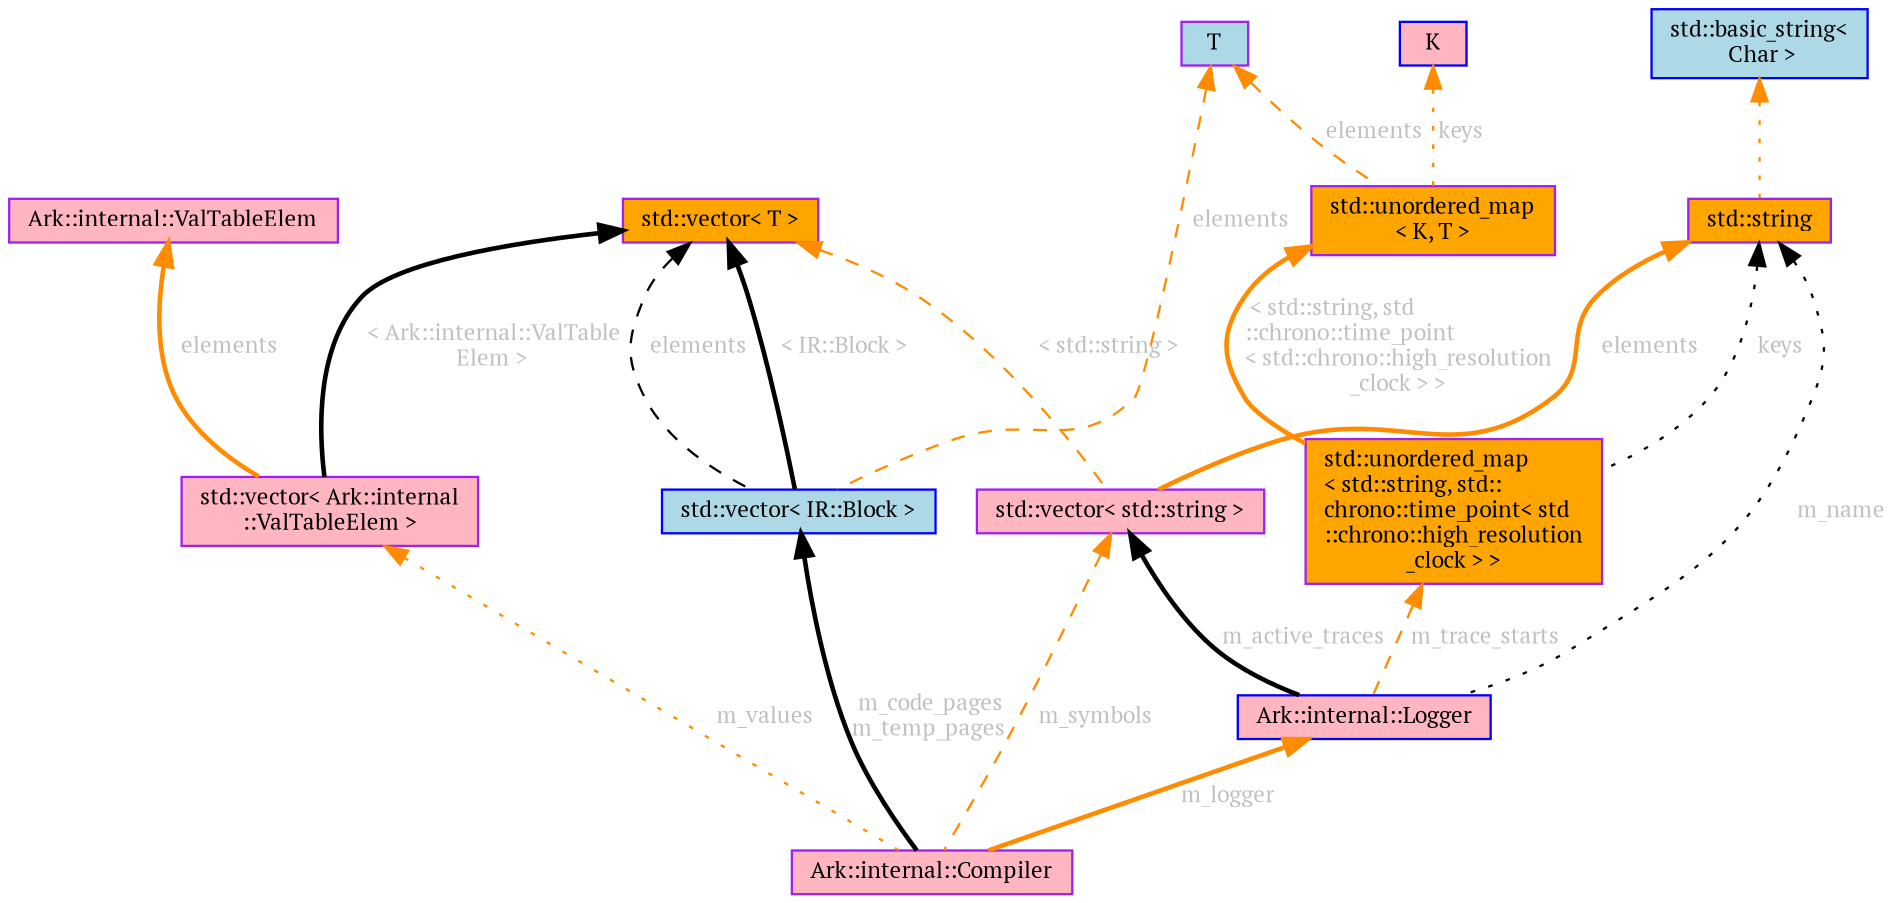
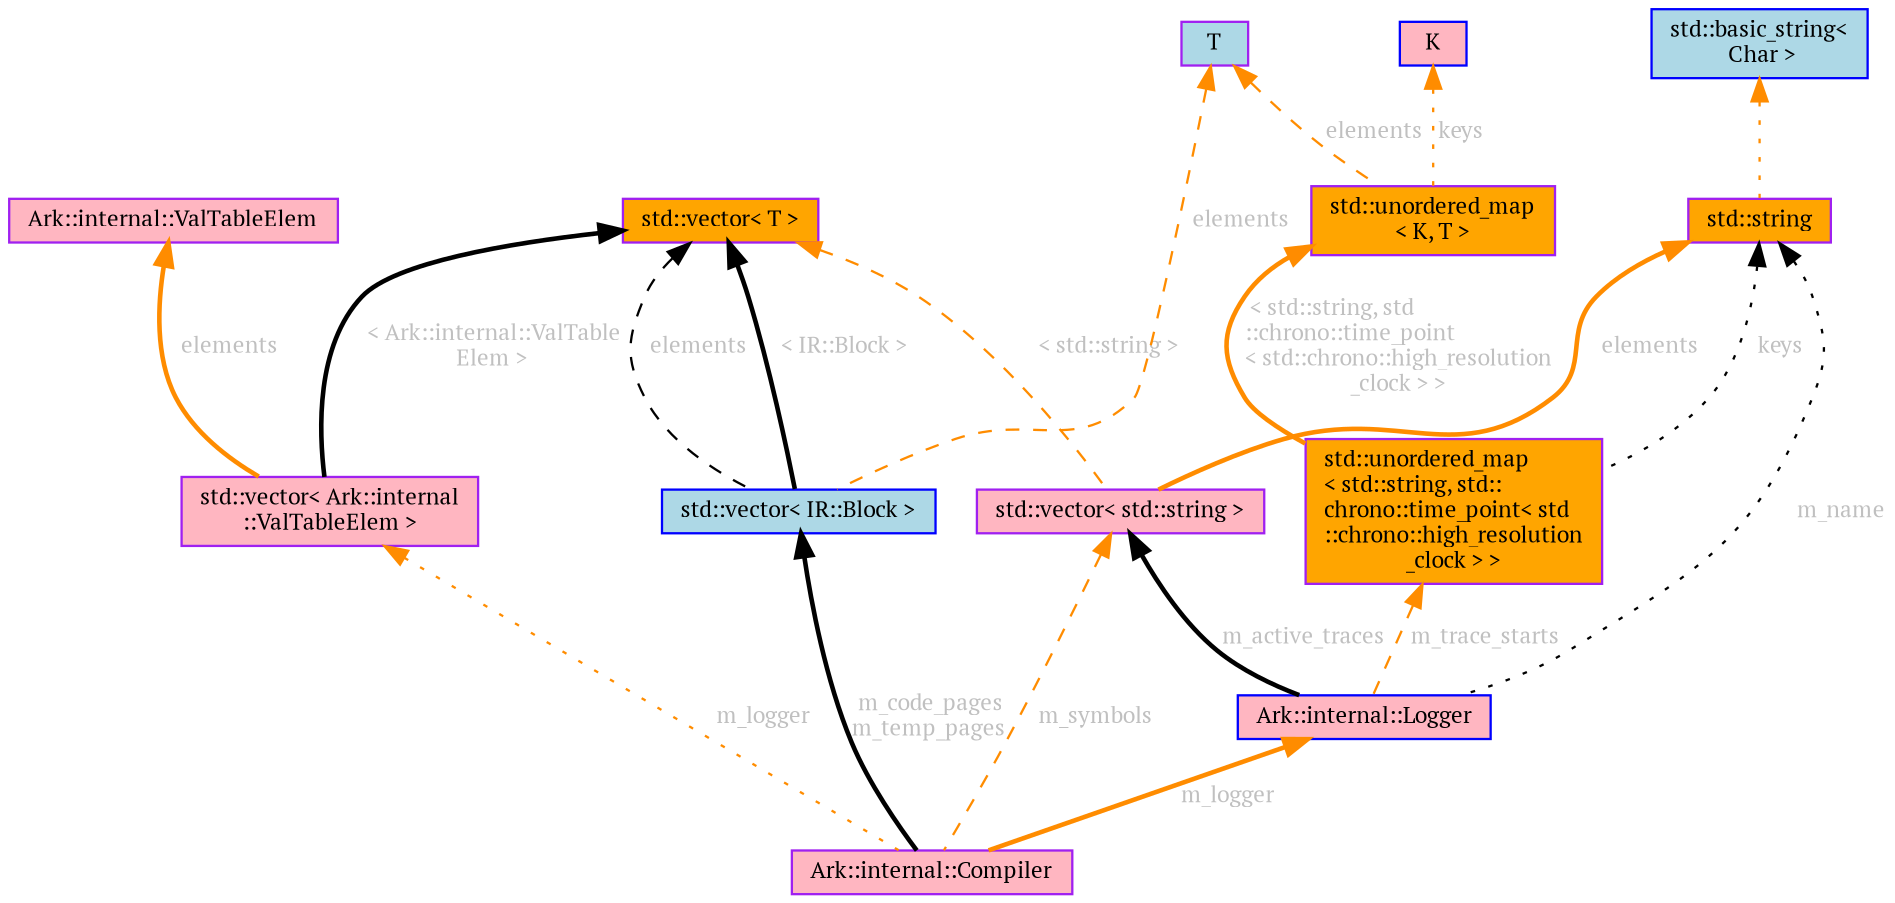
edge "Ark::internal::Compiler" -> "std::vector< Ark::internal ::ValTableElem >": label " m_values" -> " m_logger"
